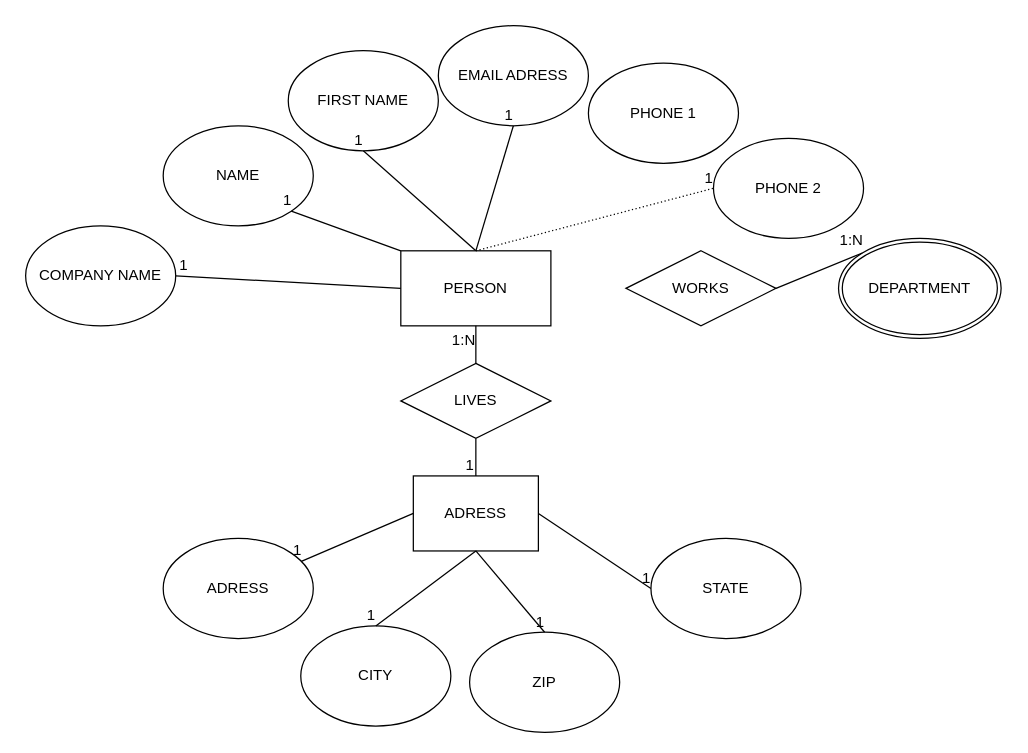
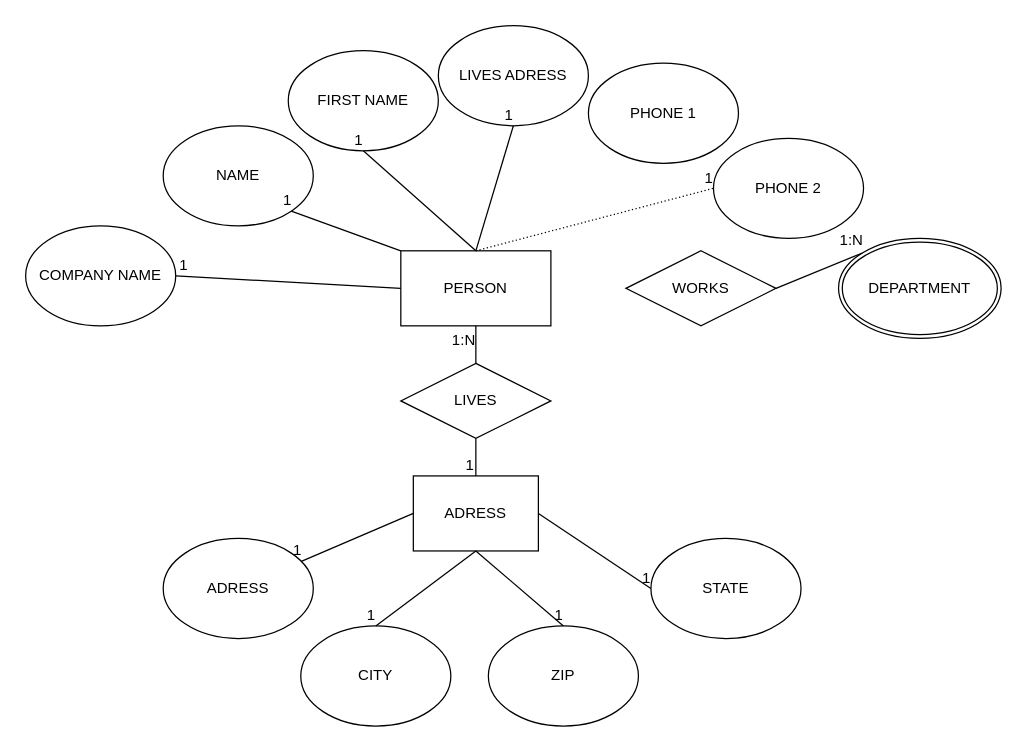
node "EMAIL ADRESS": label "EMAIL ADRESS" -> "LIVES ADRESS"
node "ZIP": moved (544, 682) -> (563, 676)
